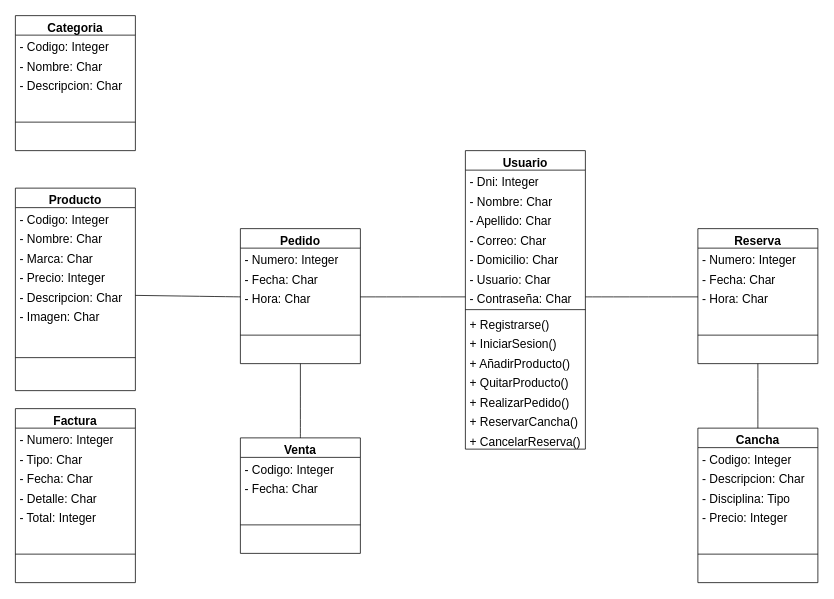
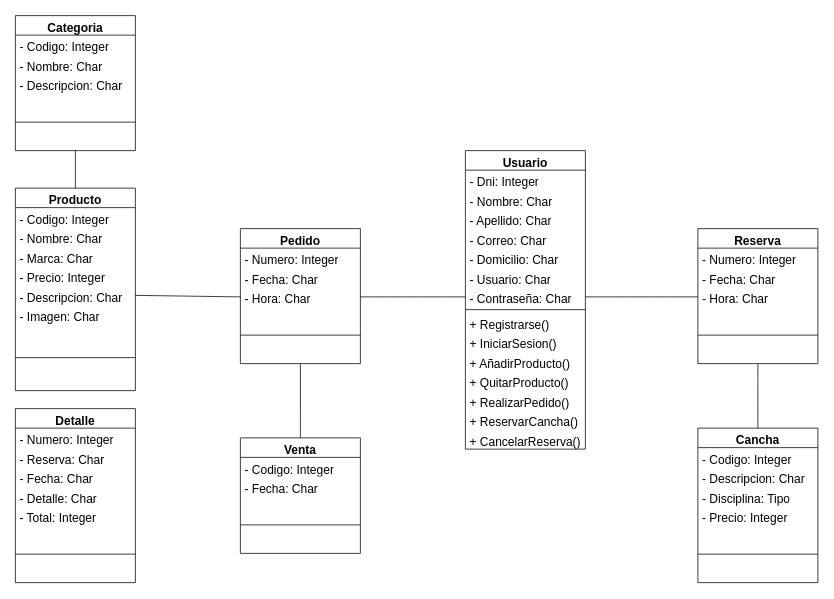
edge "Categoria" -- "Producto": added
node "Factura": label "Factura" -> "Detalle"
node "- Tipo: Char": label "- Tipo: Char" -> "- Reserva: Char"
